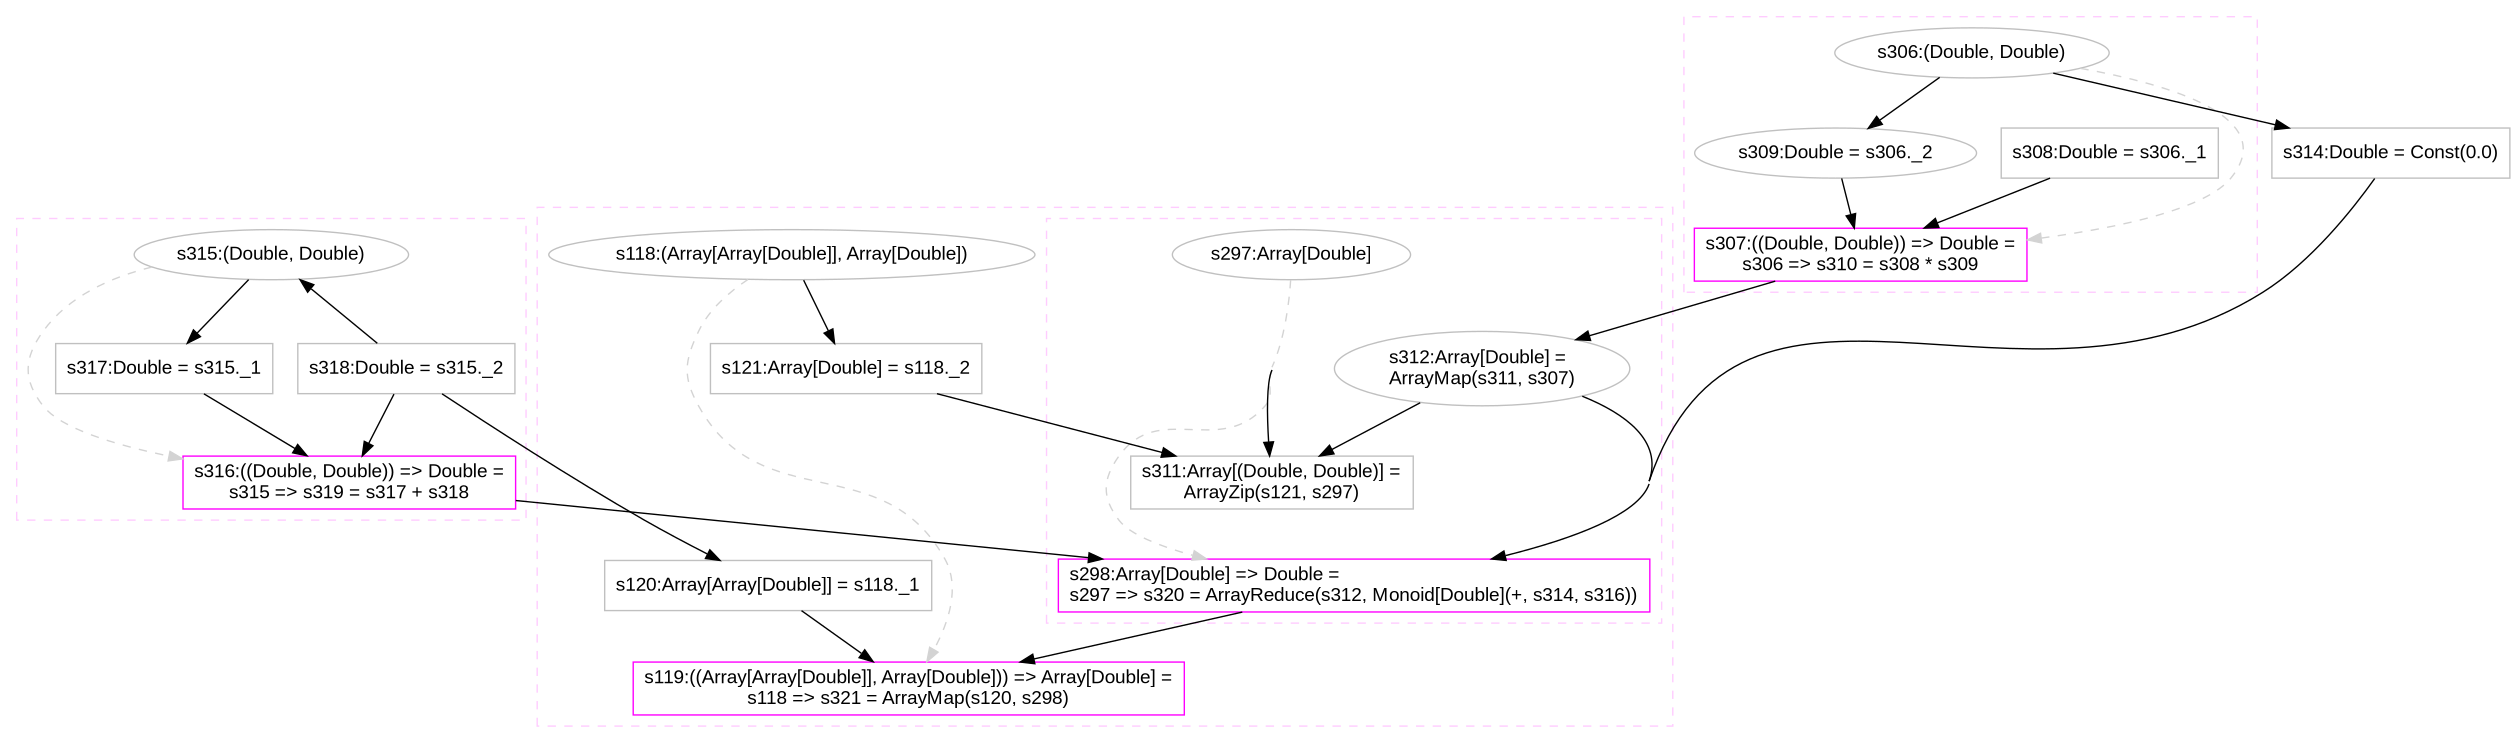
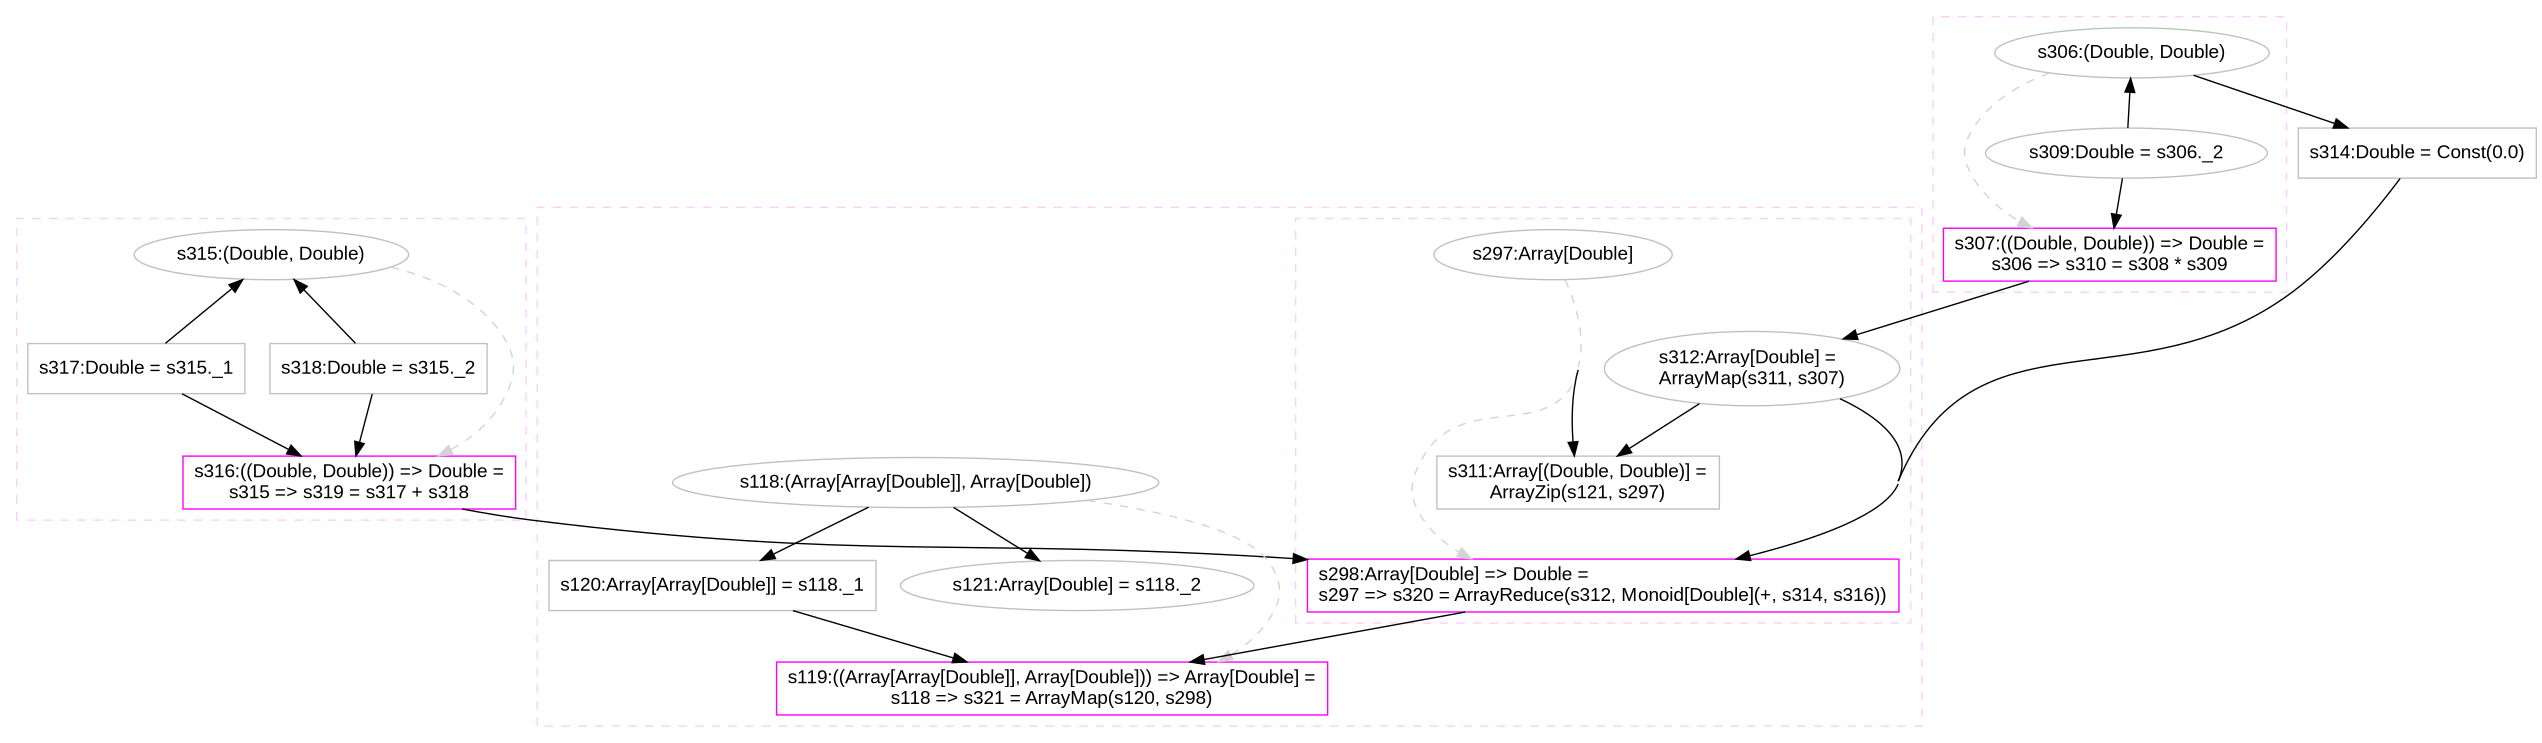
edge "s306:(Double, Double)" -> "s309:Double = s306._2": reversed
node "s308:Double = s306._1": removed
edge "s315:(Double, Double)" -> "s317:Double = s315._1": reversed
node "s121:Array[Double] = s118._2": shape box -> ellipse
edge "s121:Array[Double] = s118._2" -> "s311:Array[(Double, Double)] = ArrayZip(s121, s297)": removed
edge "s318:Double = s315._2" -> "s120:Array[Array[Double]] = s118._1": now "s118:(Array[Array[Double]], Array[Double])" -> "s120:Array[Array[Double]] = s118._1"
